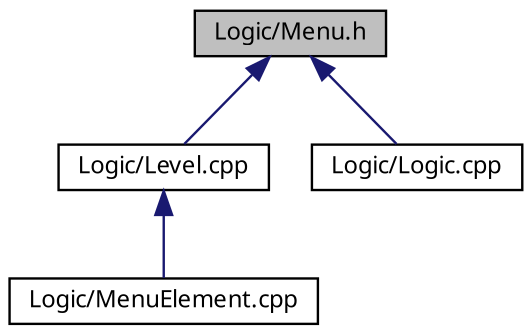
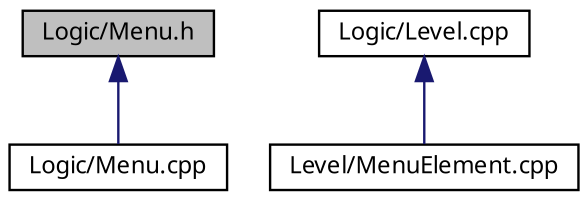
edge "Logic/Level.cpp" -> "Logic/Menu.h": removed
node "Logic/Logic.cpp": label "Logic/Logic.cpp" -> "Logic/Menu.cpp"
node "Logic/MenuElement.cpp": label "Logic/MenuElement.cpp" -> "Level/MenuElement.cpp"
